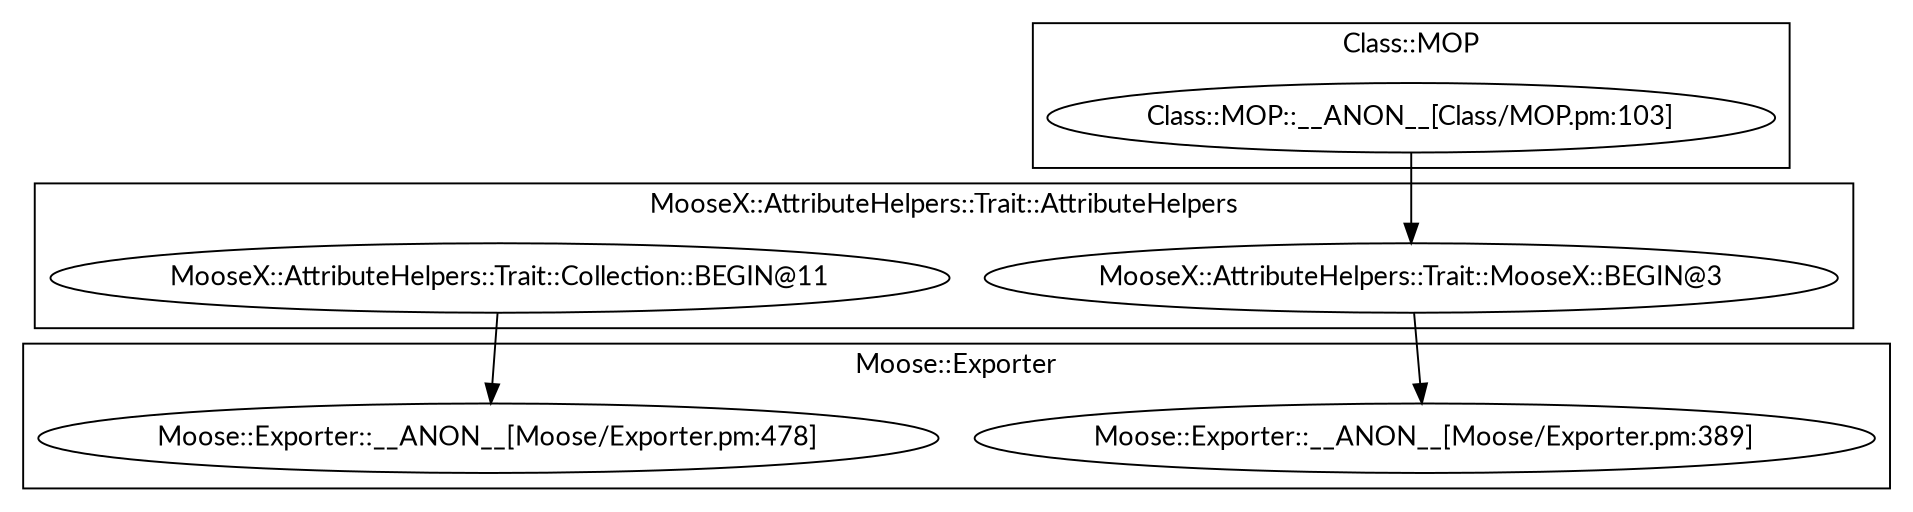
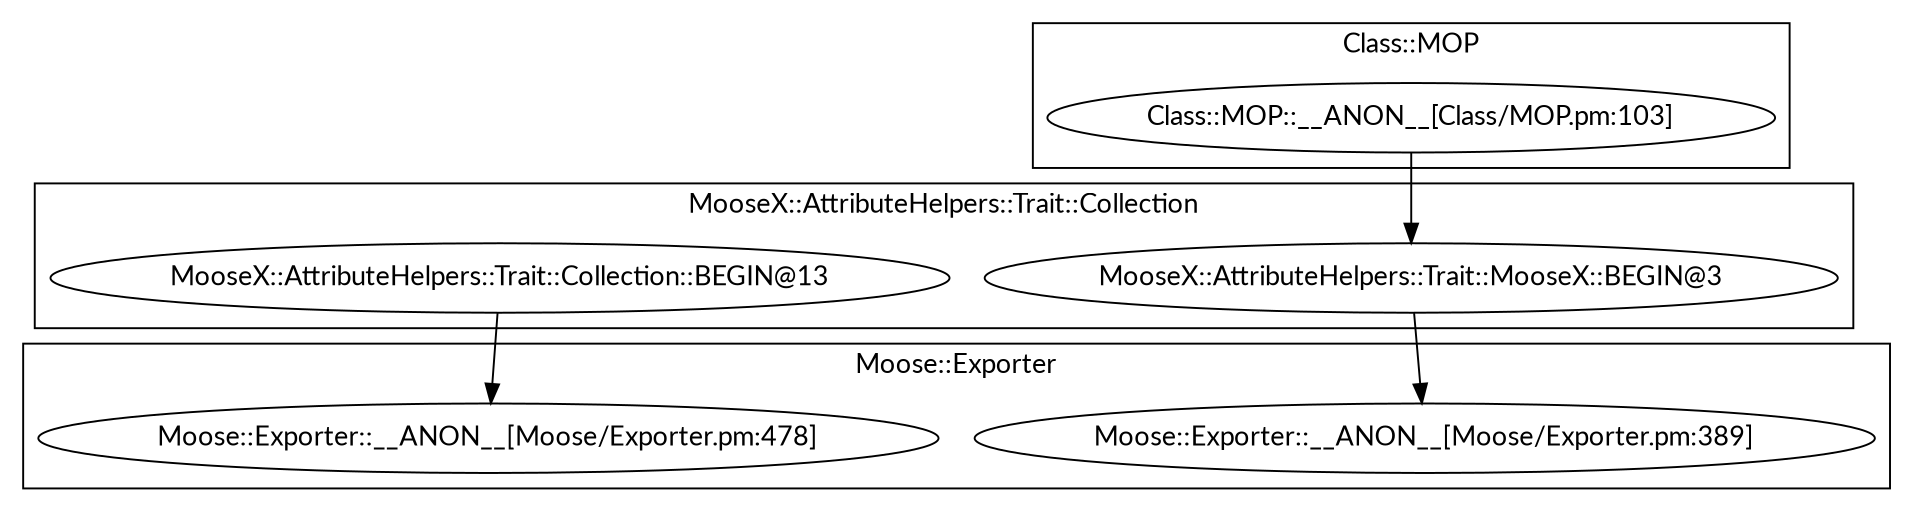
cluster "MooseX::AttributeHelpers::Trait::AttributeHelpers": label "MooseX::AttributeHelpers::Trait::AttributeHelpers" -> "MooseX::AttributeHelpers::Trait::Collection"
node "MooseX::AttributeHelpers::Trait::Collection::BEGIN@11": label "MooseX::AttributeHelpers::Trait::Collection::BEGIN@11" -> "MooseX::AttributeHelpers::Trait::Collection::BEGIN@13"
